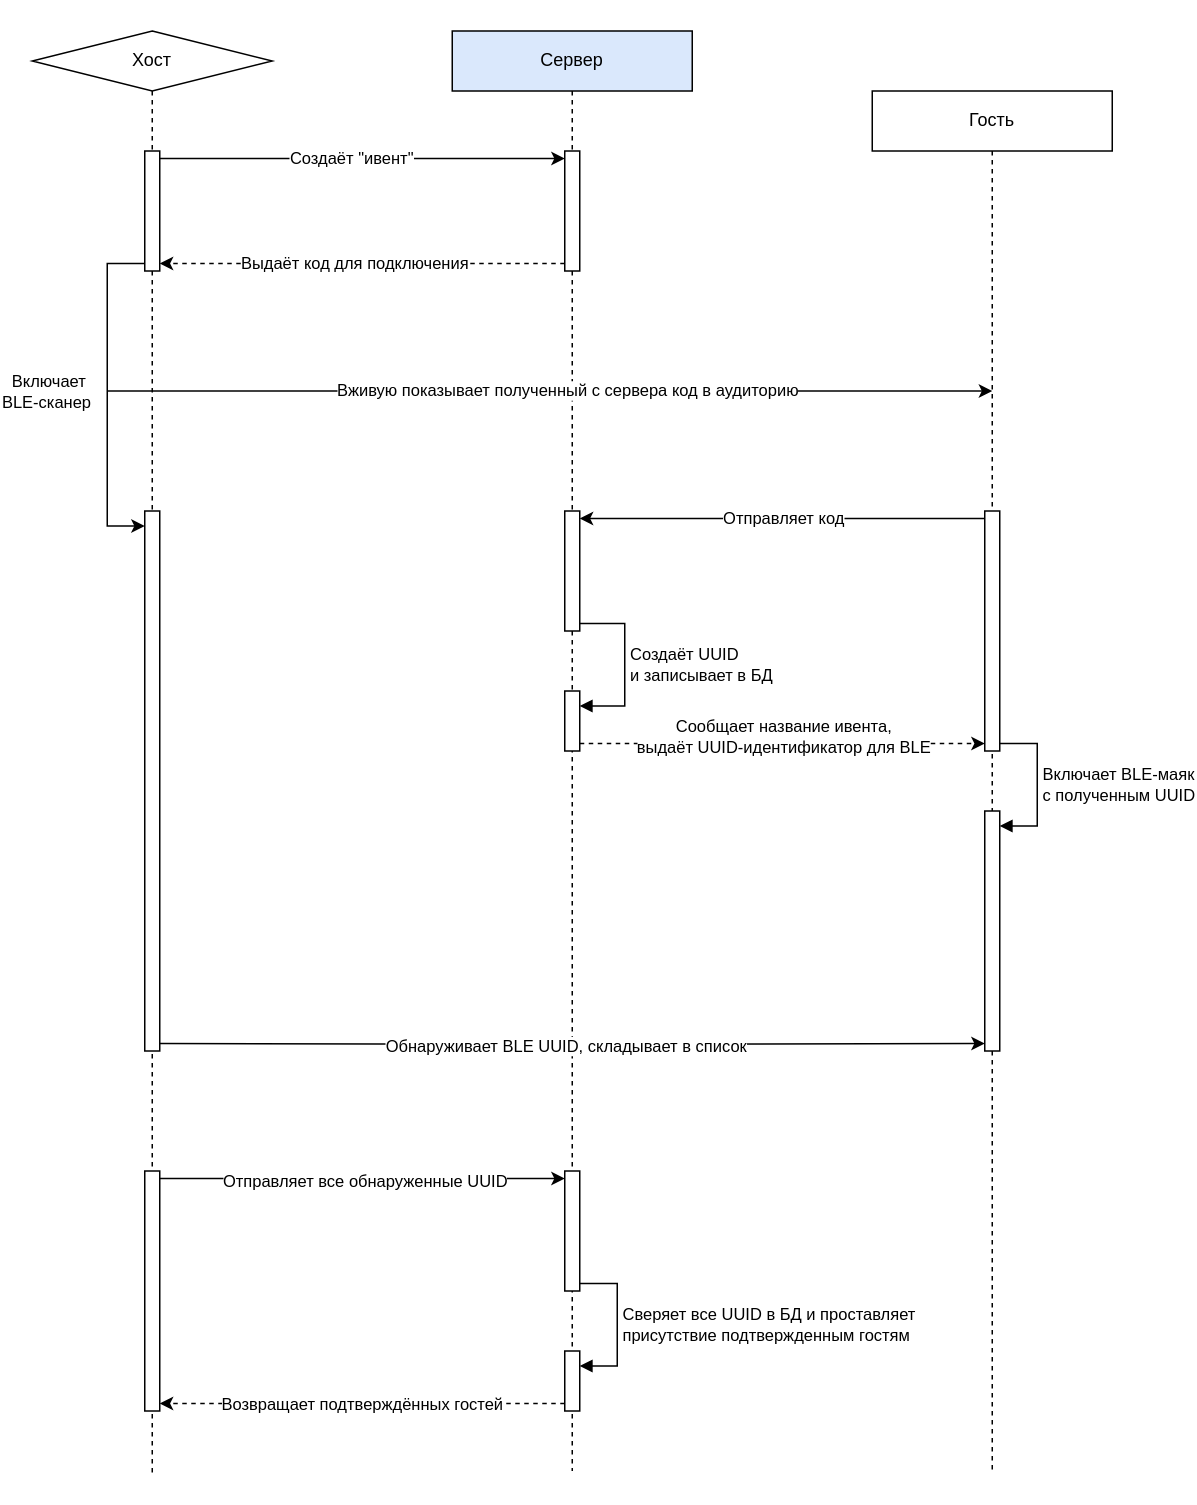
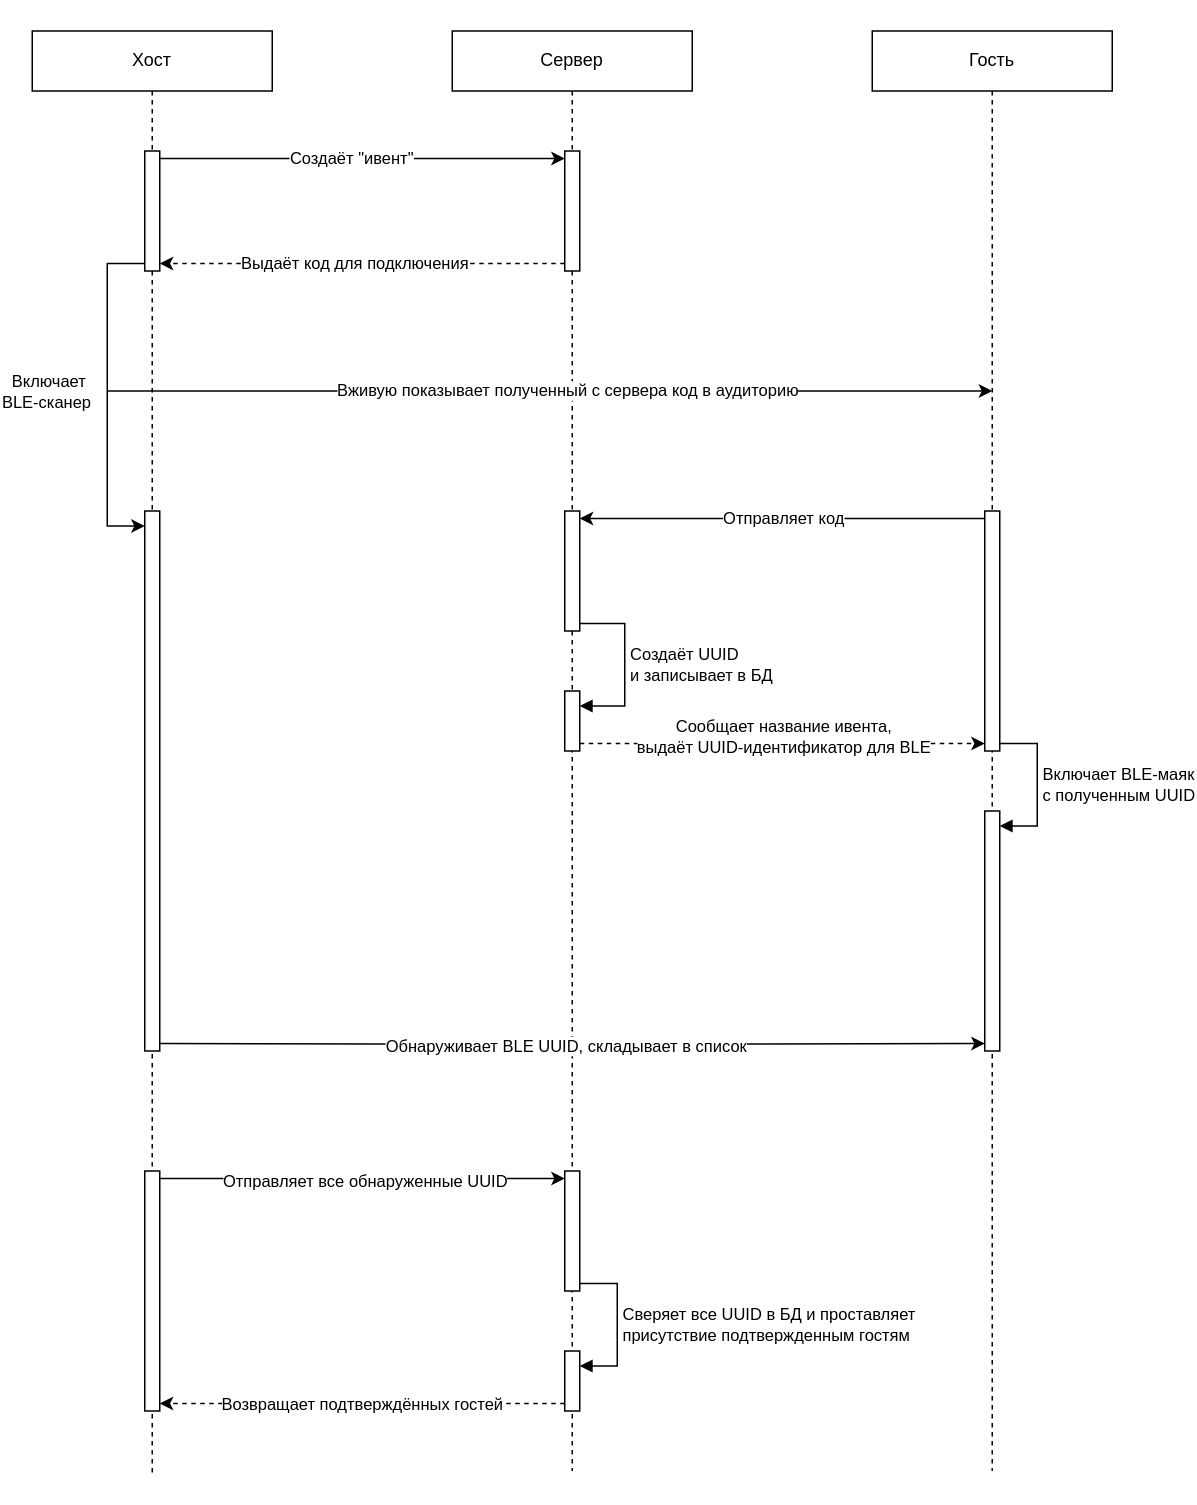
node "Хост": shape diamond -> rectangle
node "Сервер": fillcolor #dae8fc -> #ffffff
node "Гость": moved (992, 121) -> (992, 61)
